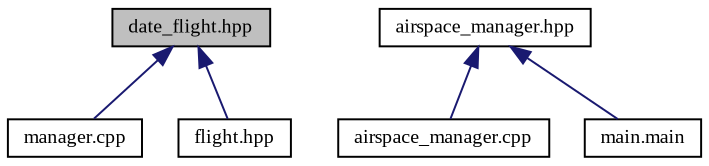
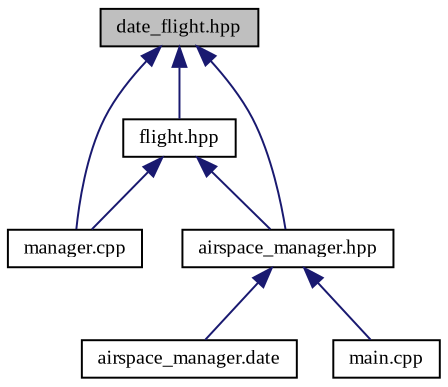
node "airspace_manager.cpp": label "airspace_manager.cpp" -> "airspace_manager.date"
node "main.main": label "main.main" -> "main.cpp"
edge "airspace_manager.hpp" -> "date_flight.hpp": added
edge "airspace_manager.hpp" -> "flight.hpp": added
edge "manager.cpp" -> "flight.hpp": added
